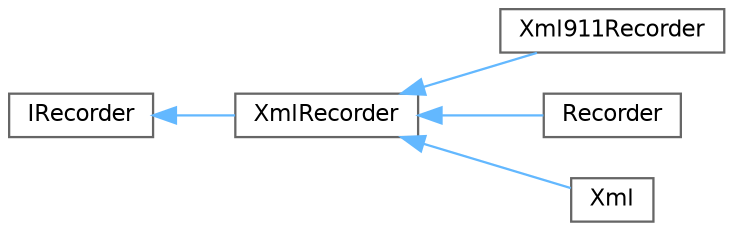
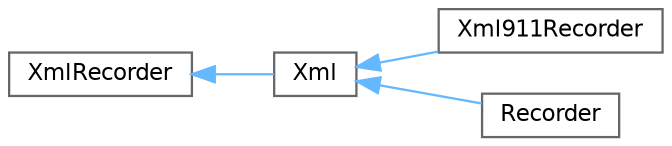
edge "Xml911Recorder" -> "XmlRecorder": now "Xml911Recorder" -> "Xml"
node "IRecorder": removed
edge "Recorder" -> "XmlRecorder": now "Recorder" -> "Xml"
